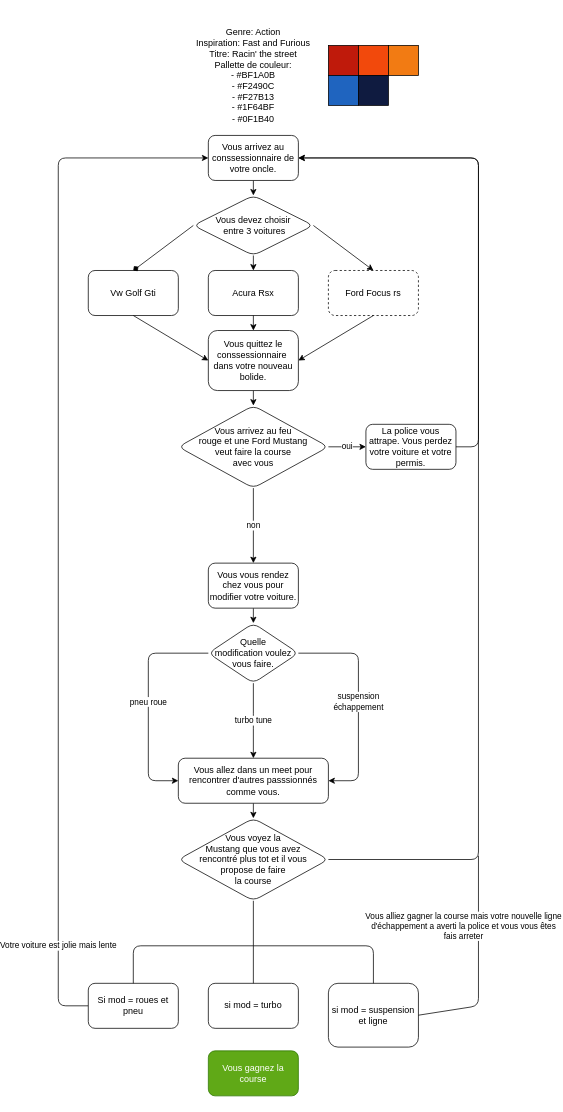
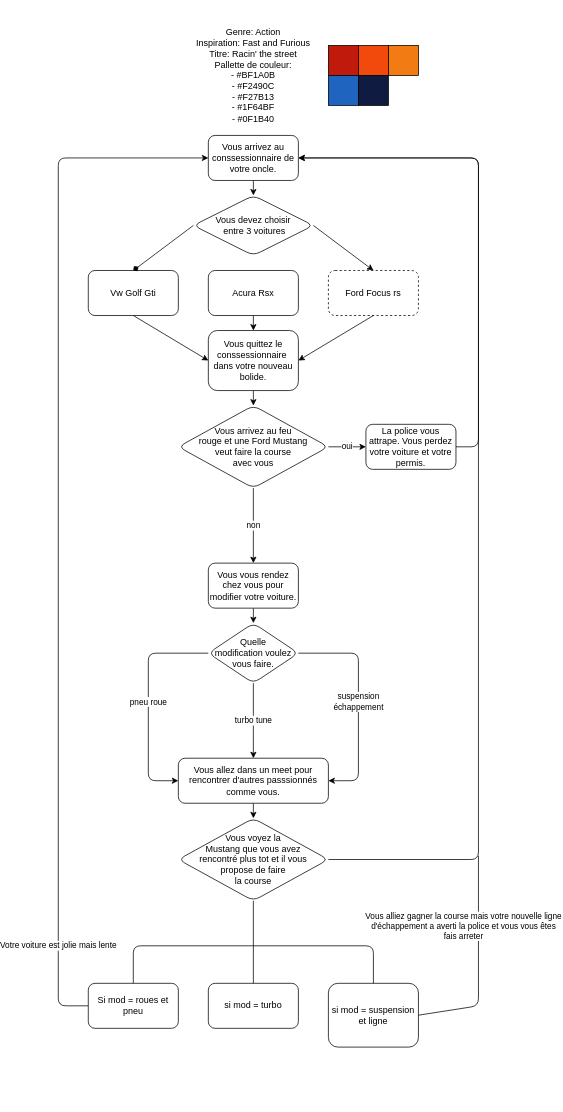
edge "Vous devez choisir entre 3 voitures" -> "Acura Rsx": removed
node "Vous gagnez la course": removed
